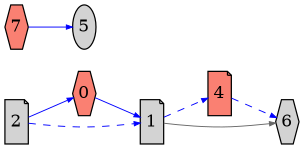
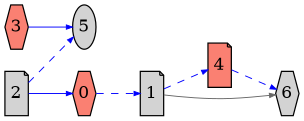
node "7": label "7" -> "3"
edge "0" -> "1": style bold -> dashed
edge "2" -> "1": now "2" -> "5"
